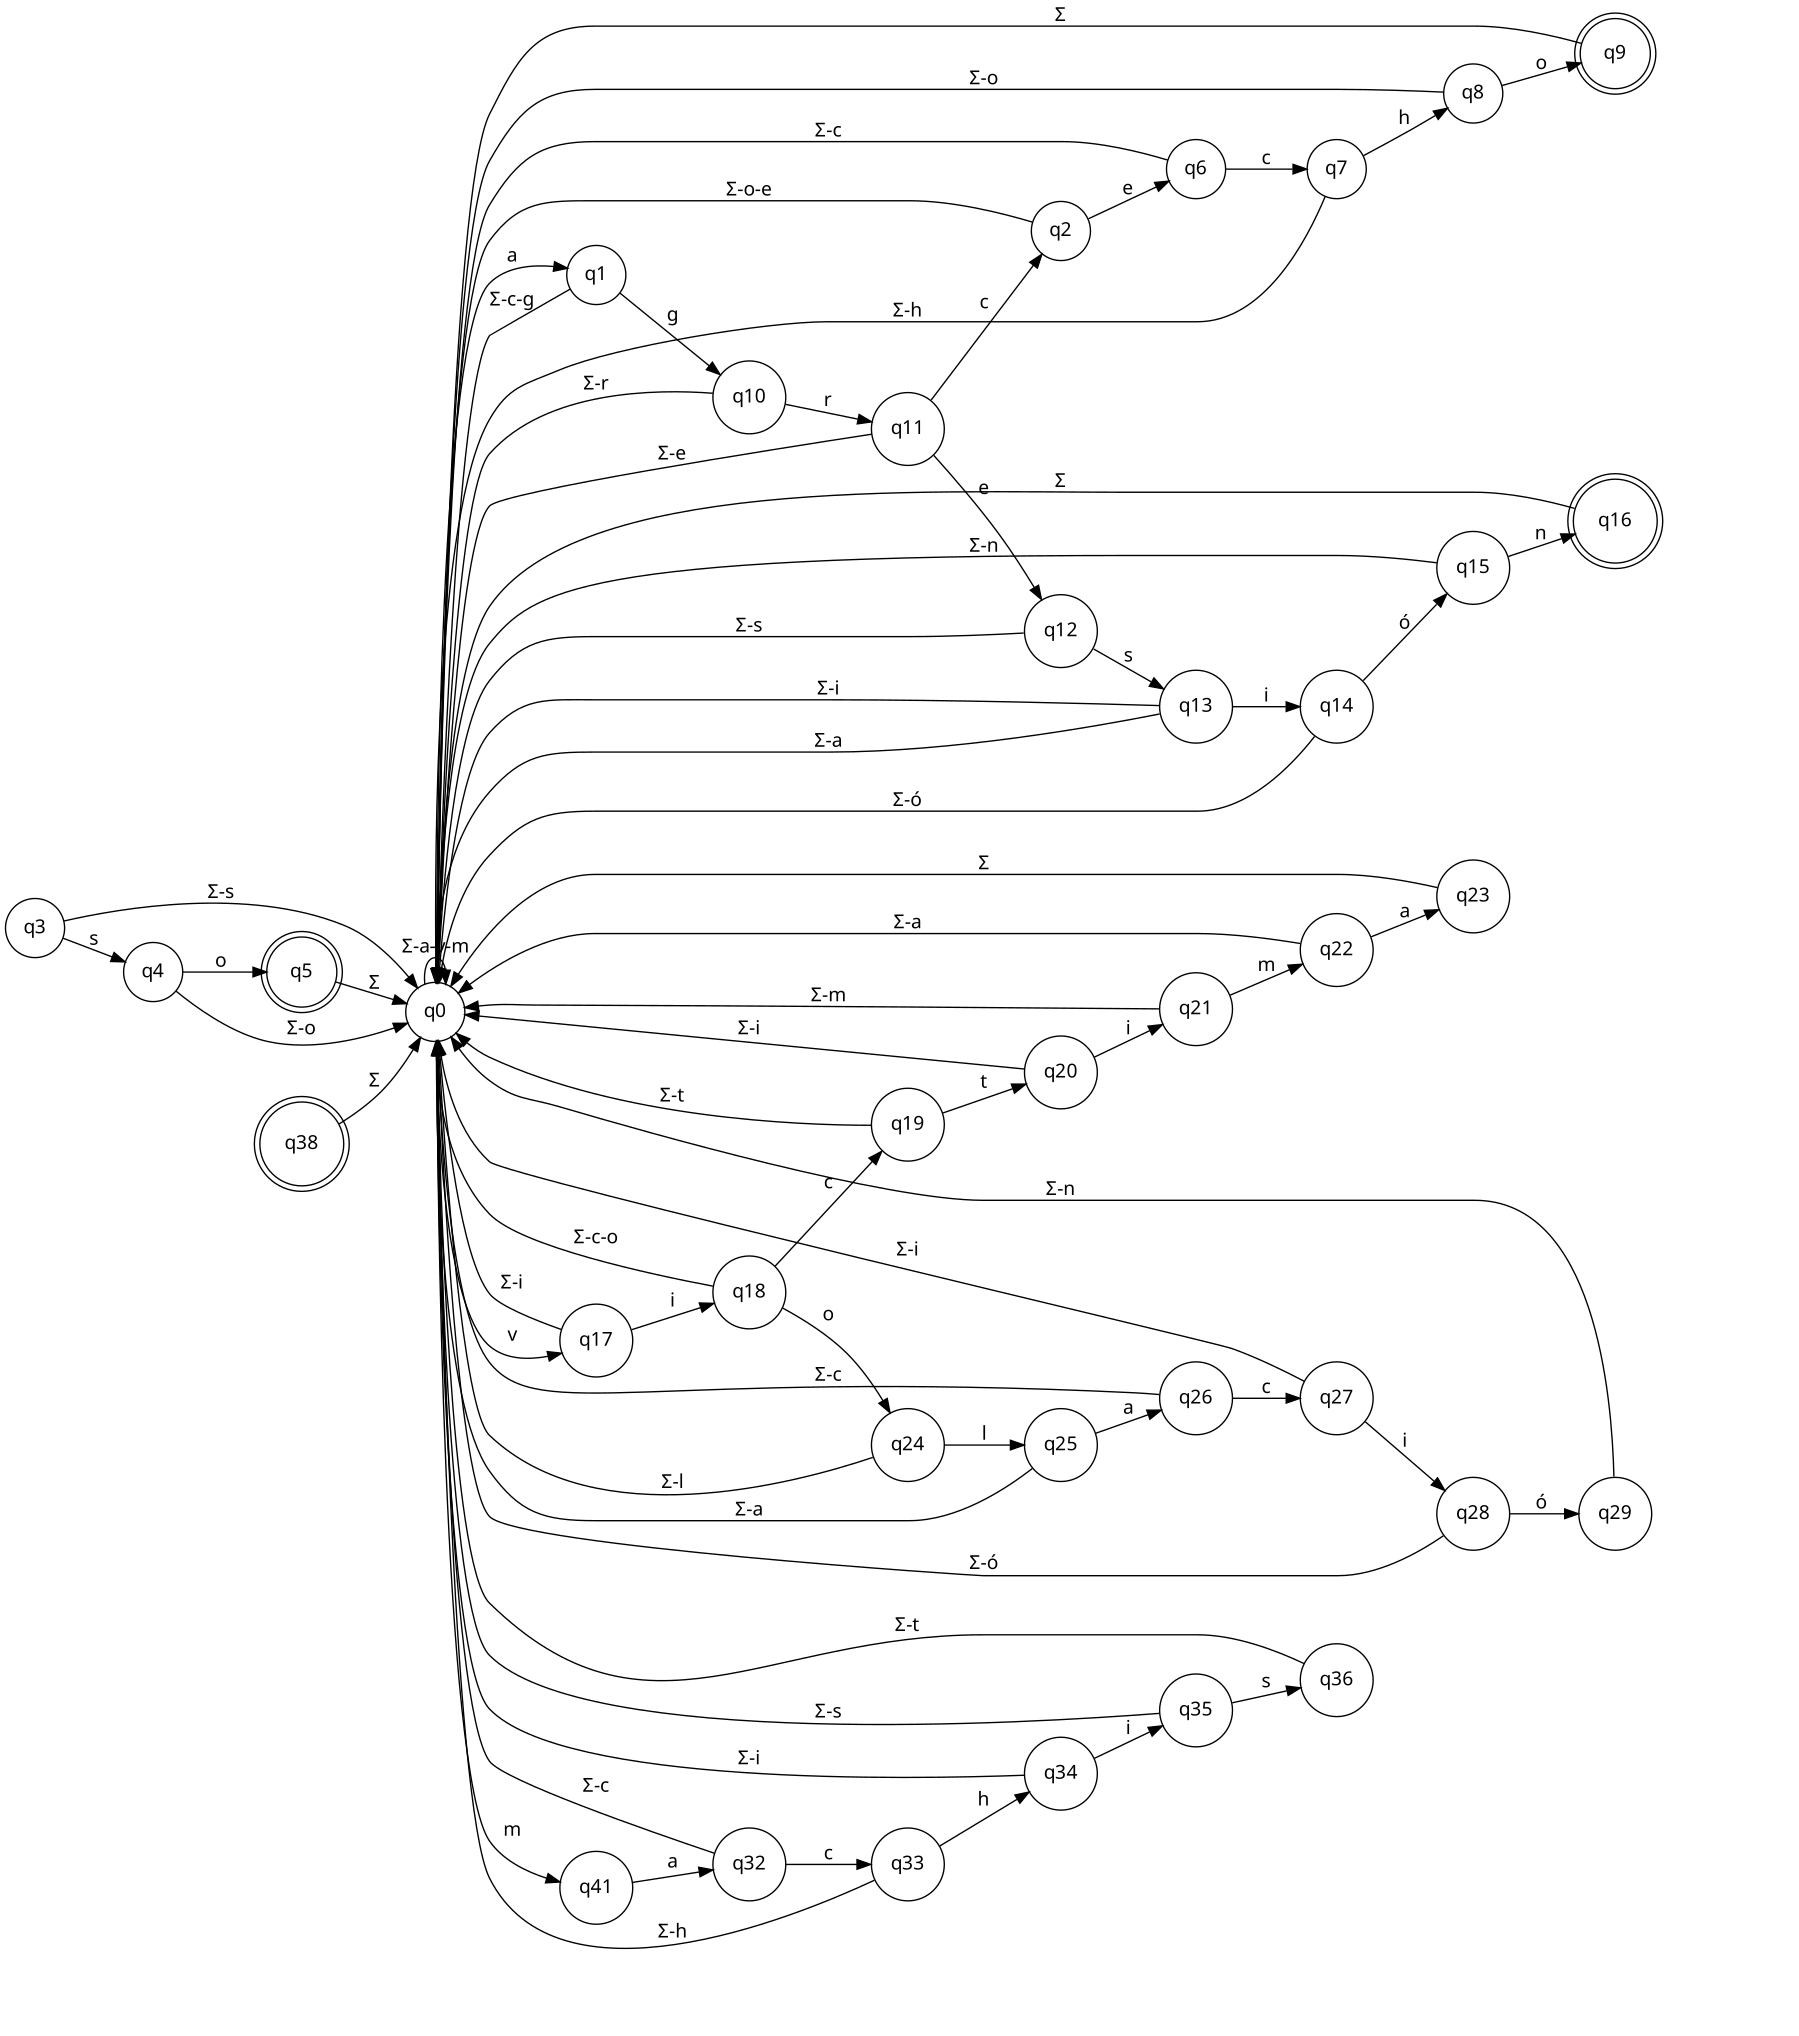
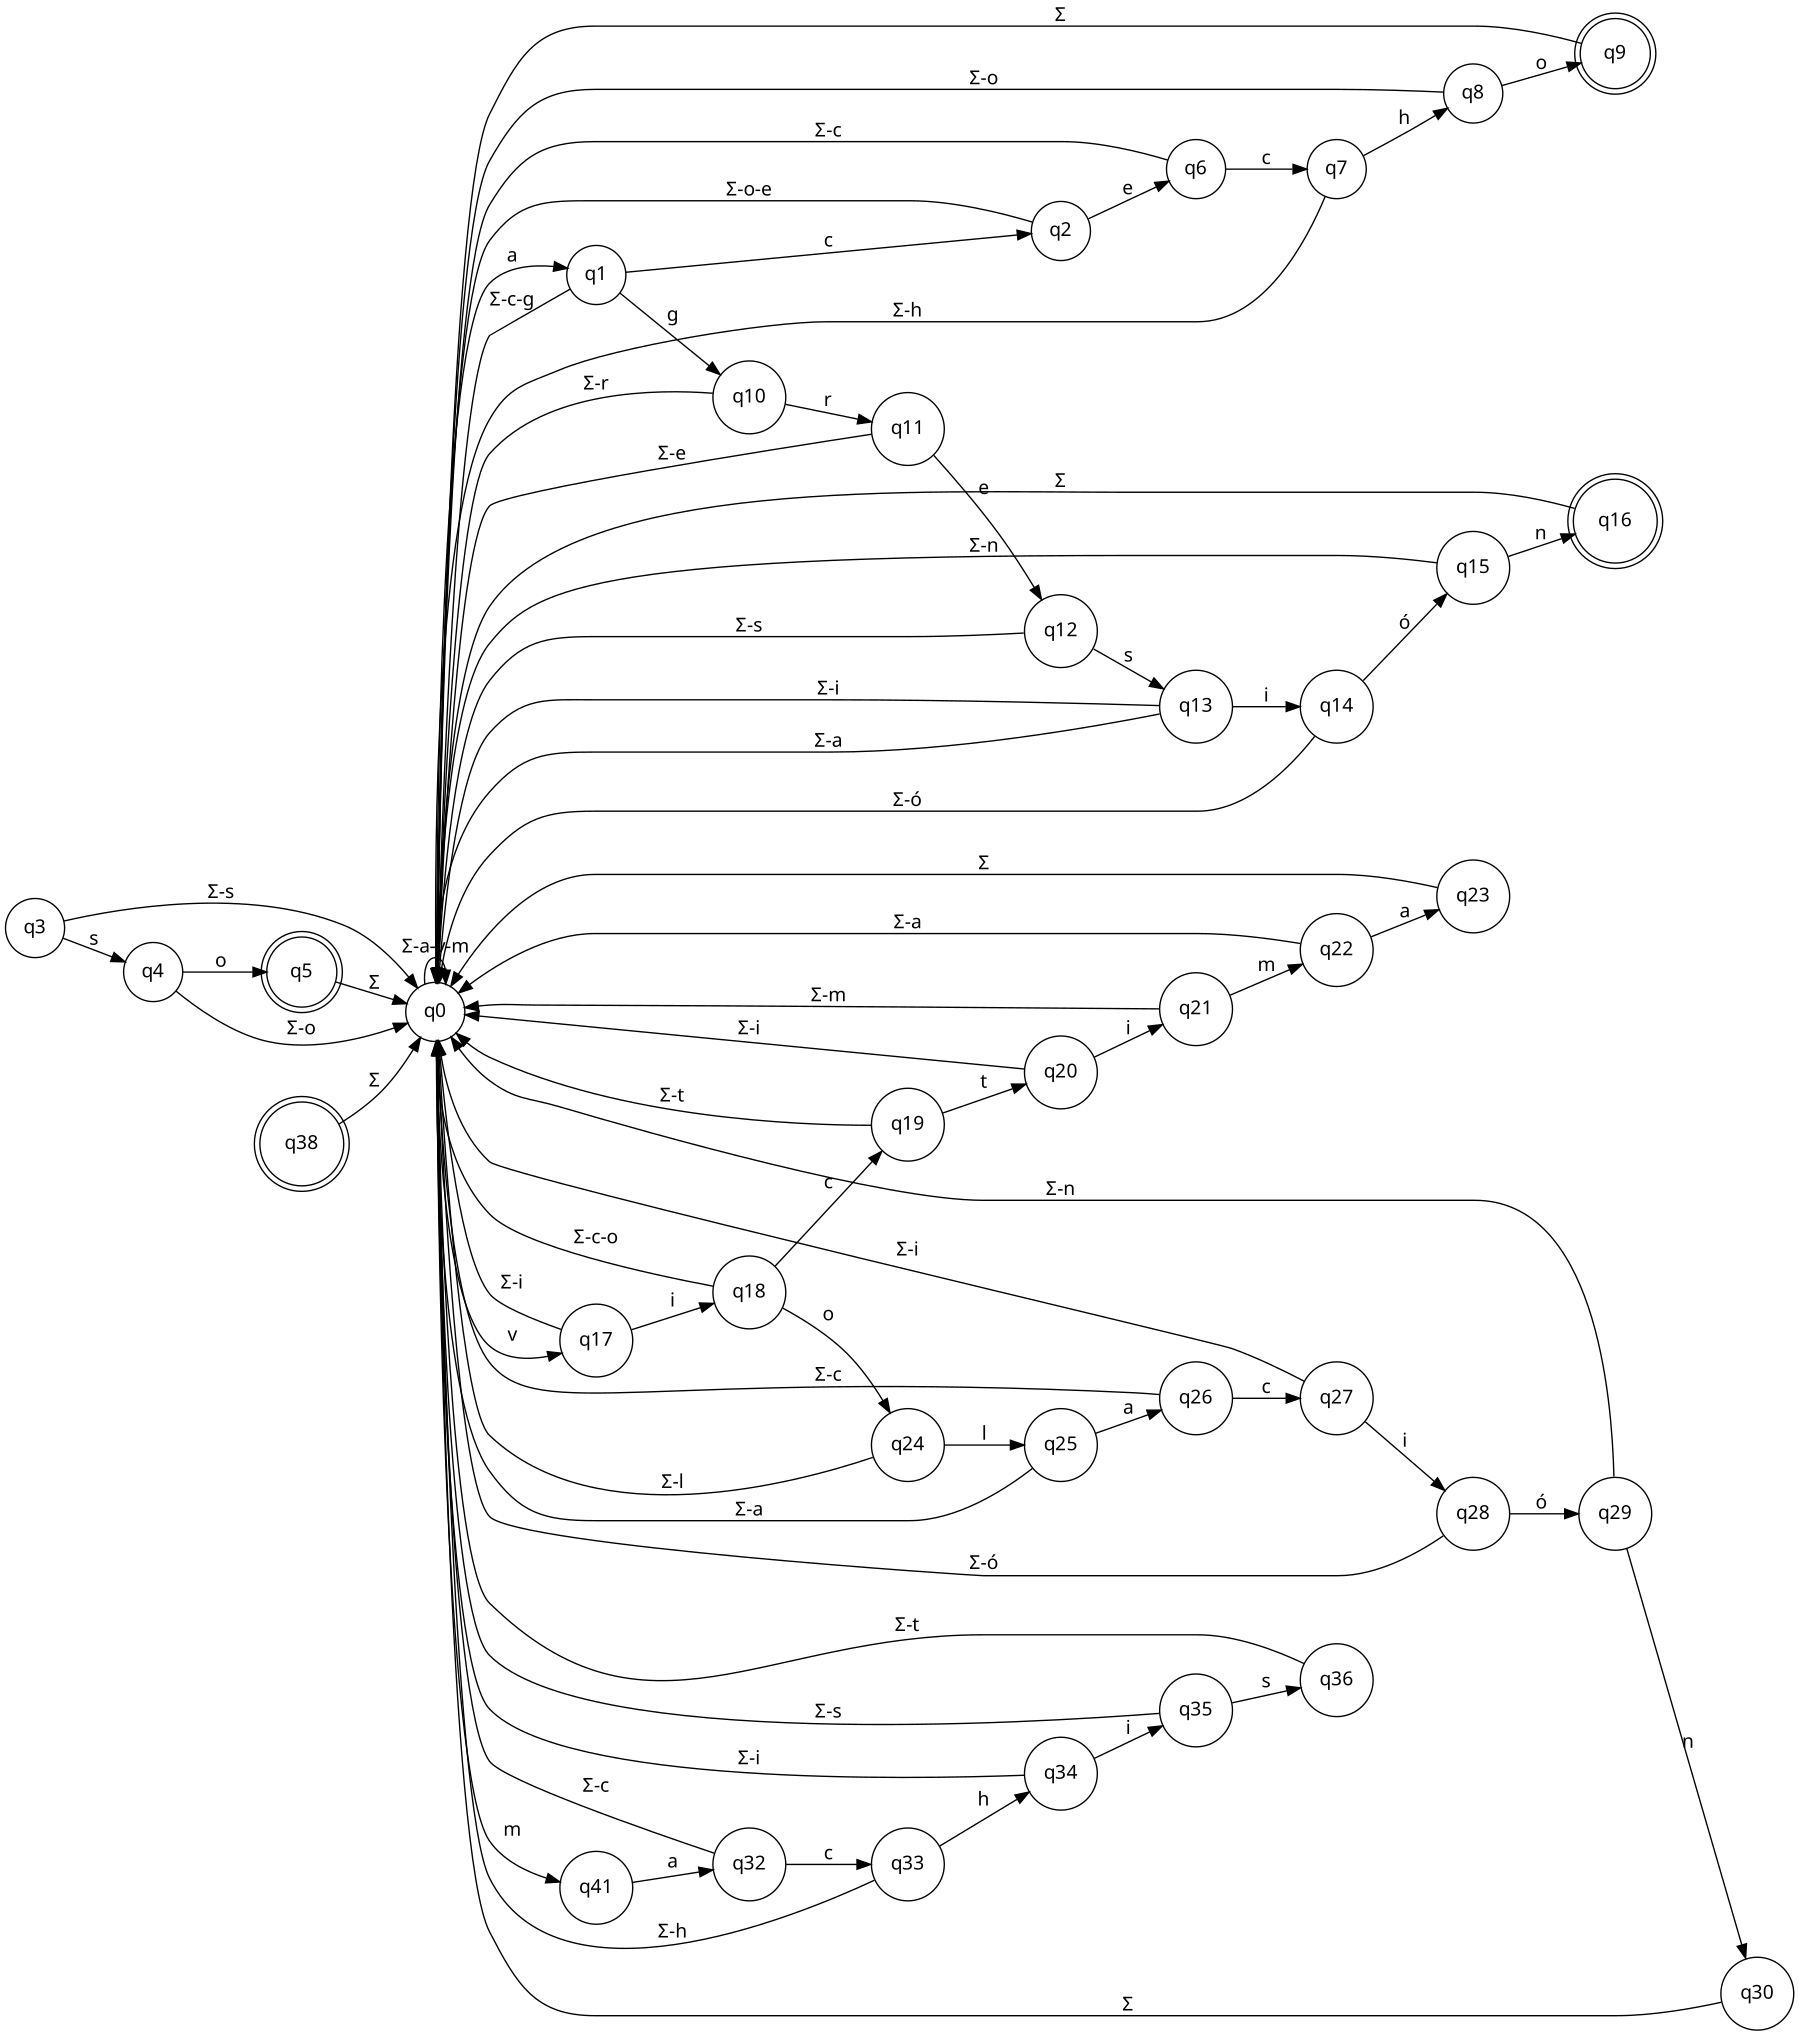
edge "q11" -> "q2": now "q1" -> "q2"
node "q30": added
